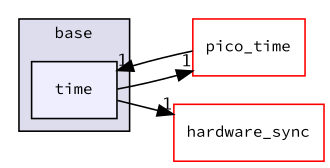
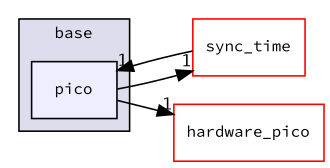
node "pico_time": label "pico_time" -> "sync_time"
node "time": label "time" -> "pico"
node "hardware_sync": label "hardware_sync" -> "hardware_pico"
